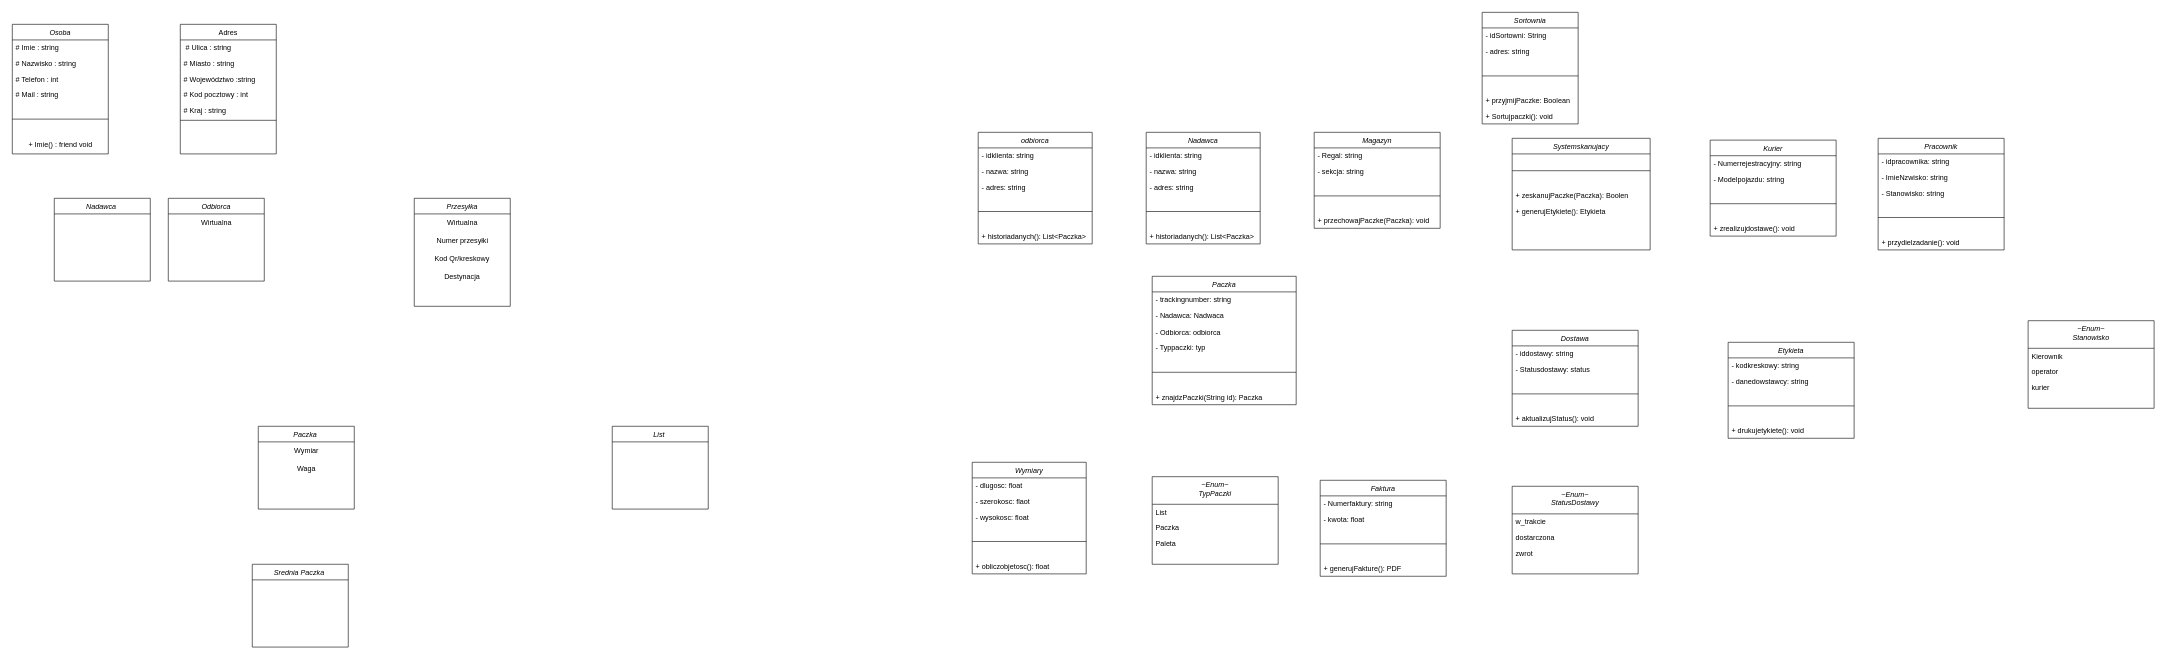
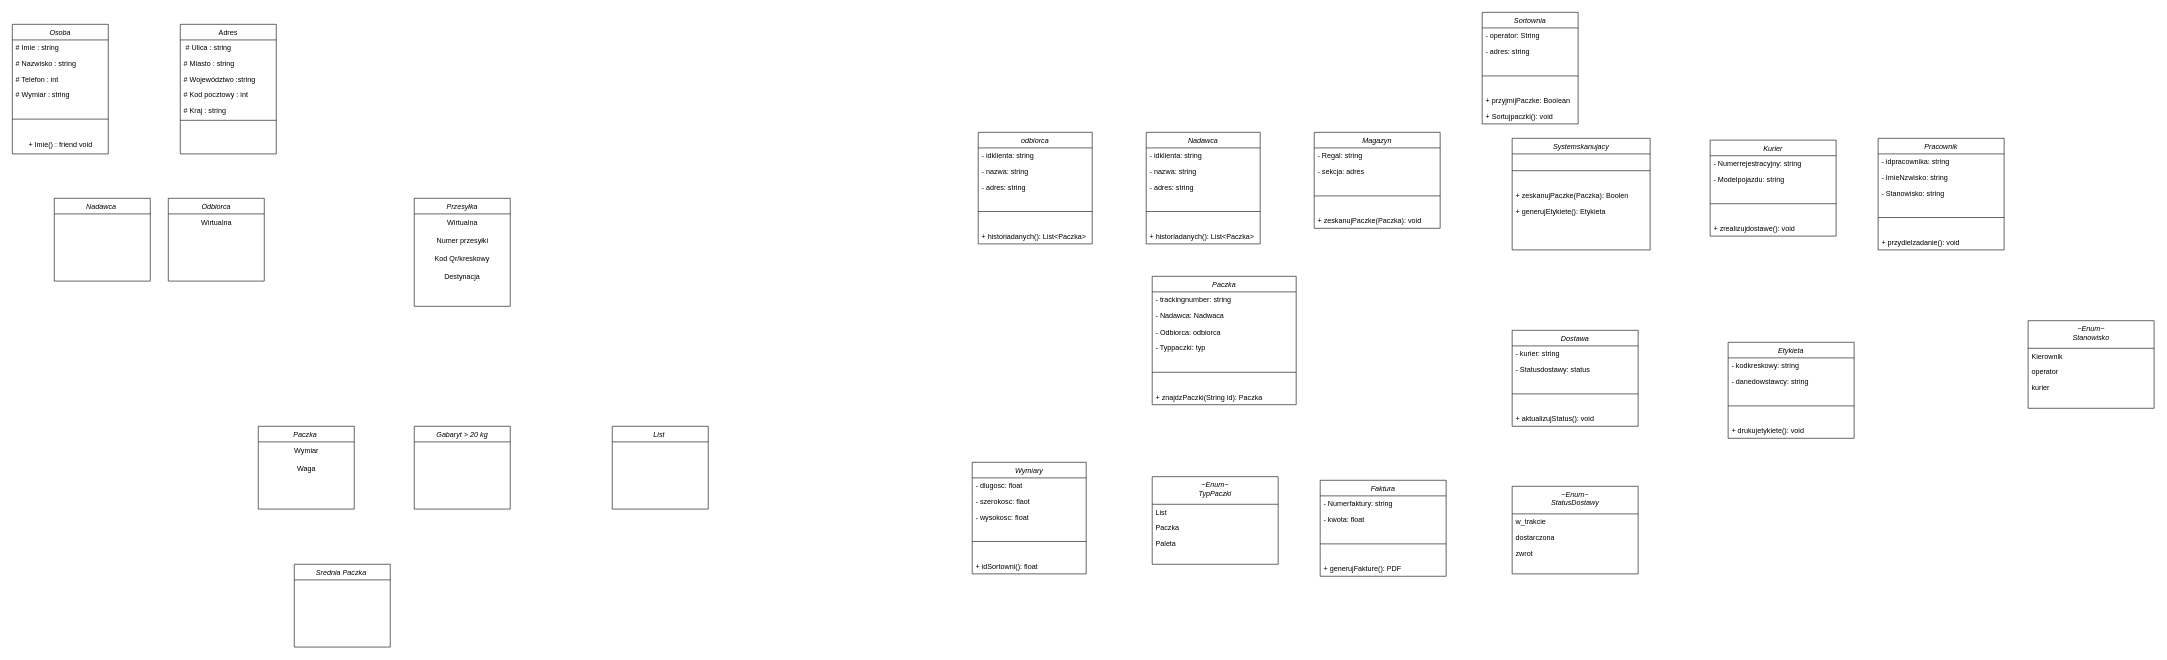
node "- idSortowni: String": label "- idSortowni: String" -> "- operator: String"
node "# Mail : string": label "# Mail : string" -> "# Wymiar : string"
node "- sekcja: string": label "- sekcja: string" -> "- sekcja: adres"
node "+ przechowajPaczke(Paczka): void": label "+ przechowajPaczke(Paczka): void" -> "+ zeskanujPaczke(Paczka): void"
node "- iddostawy: string": label "- iddostawy: string" -> "- kurier: string"
node "Gabaryt > 20 kg": added
node "+ obliczobjetosc(): float": label "+ obliczobjetosc(): float" -> "+ idSortowni(): float"
node "Srednia Paczka": moved (300, 606) -> (342, 606)
